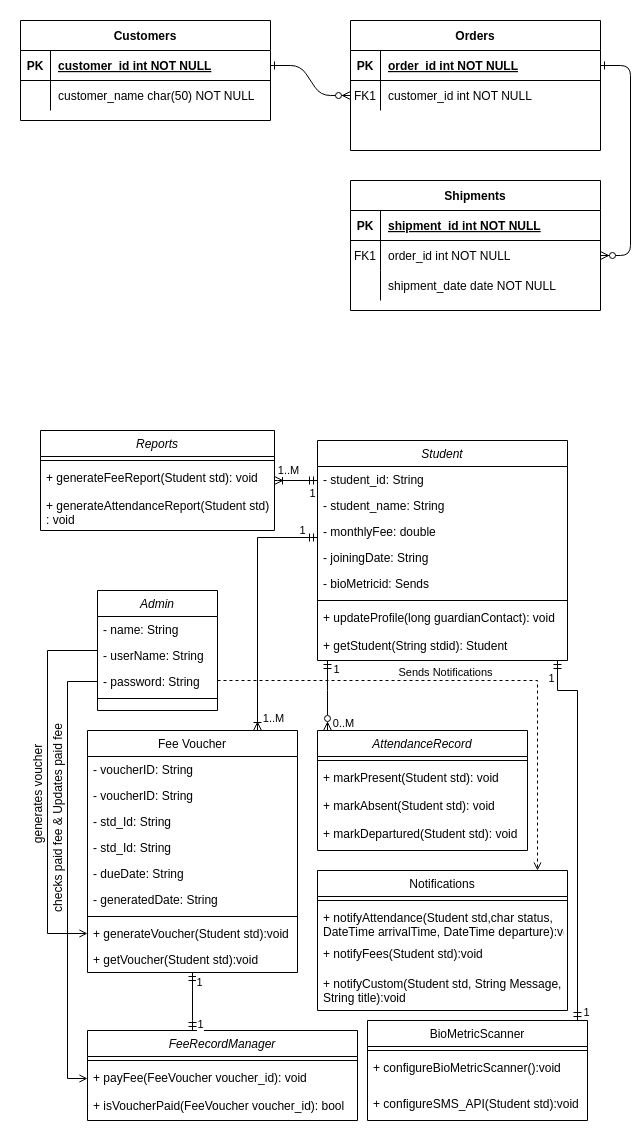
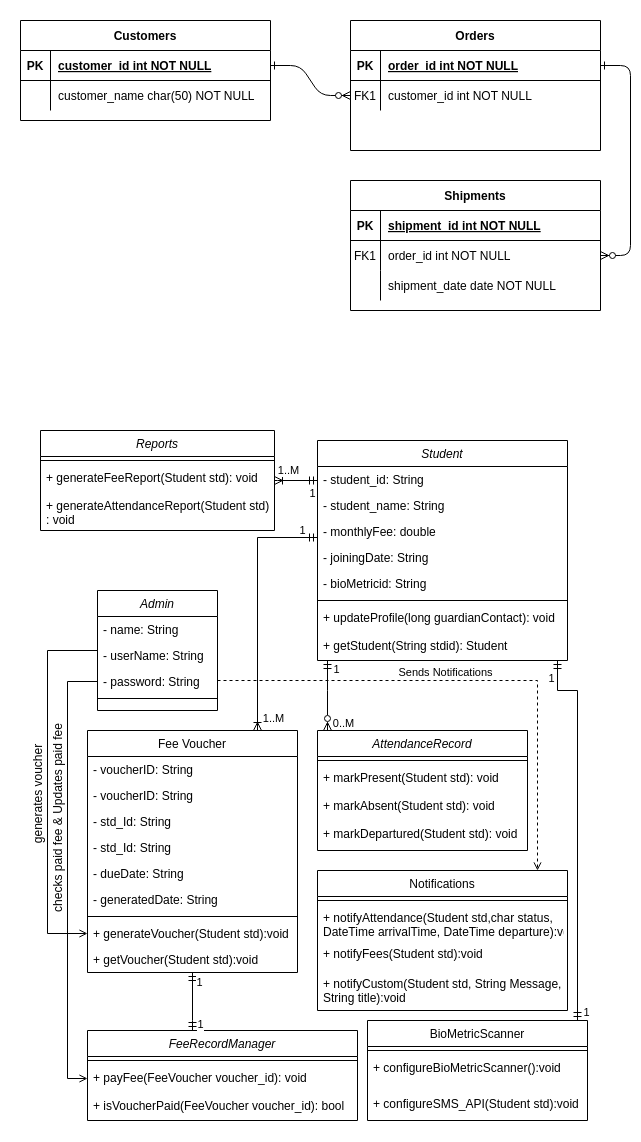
node "- bioMetricid: Sends": label "- bioMetricid: Sends" -> "- bioMetricid: String"
